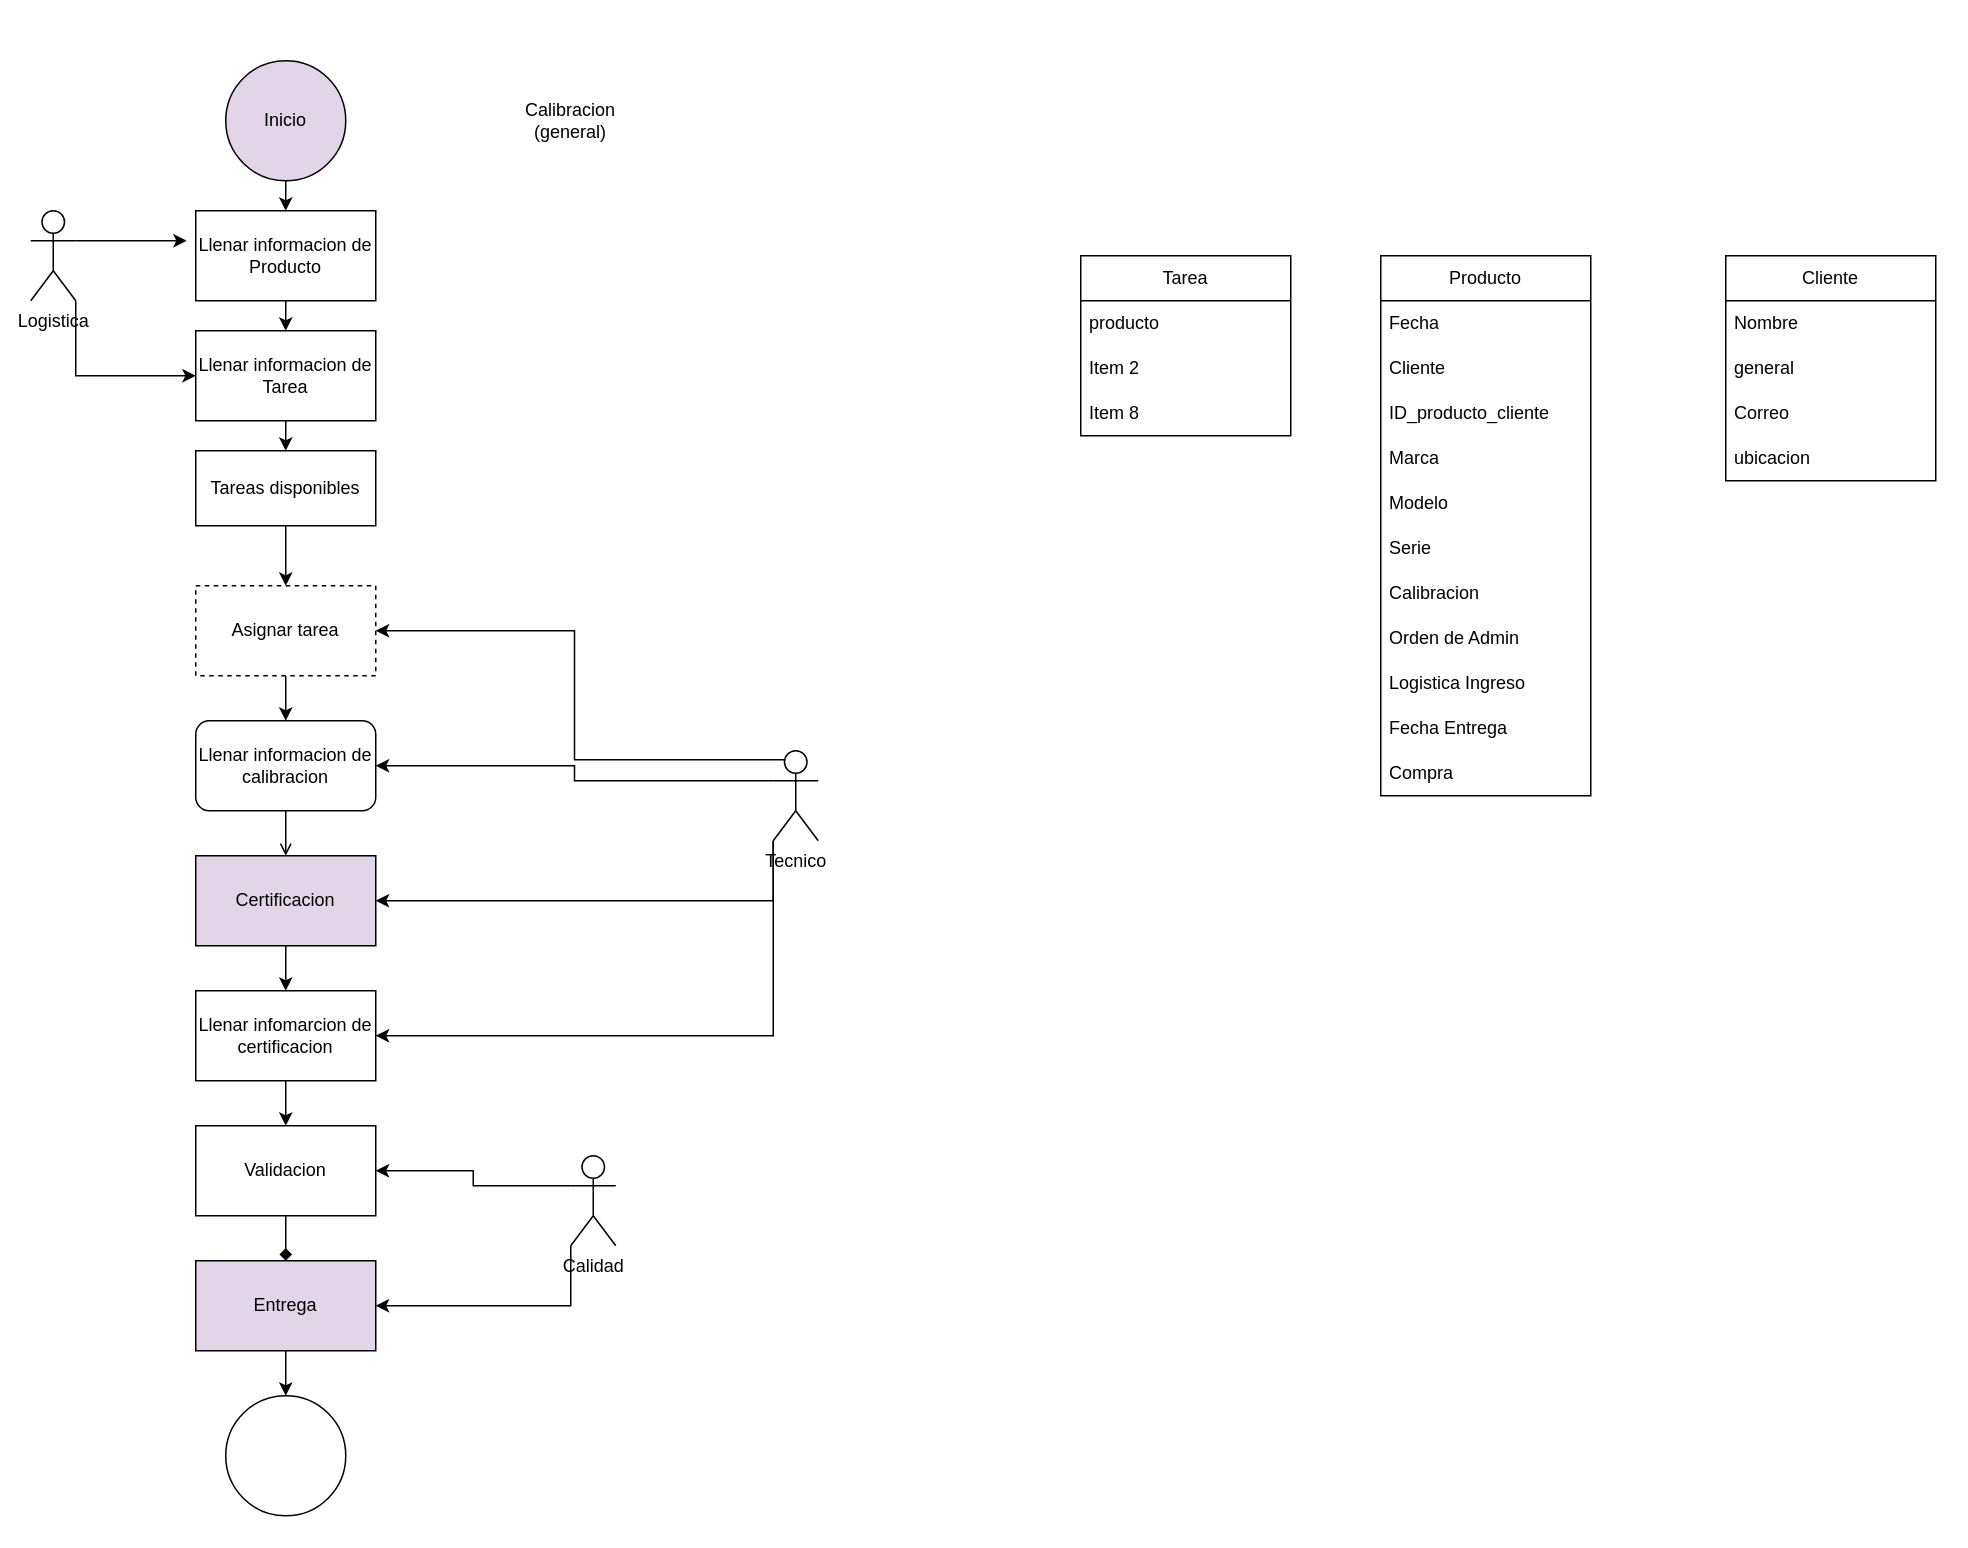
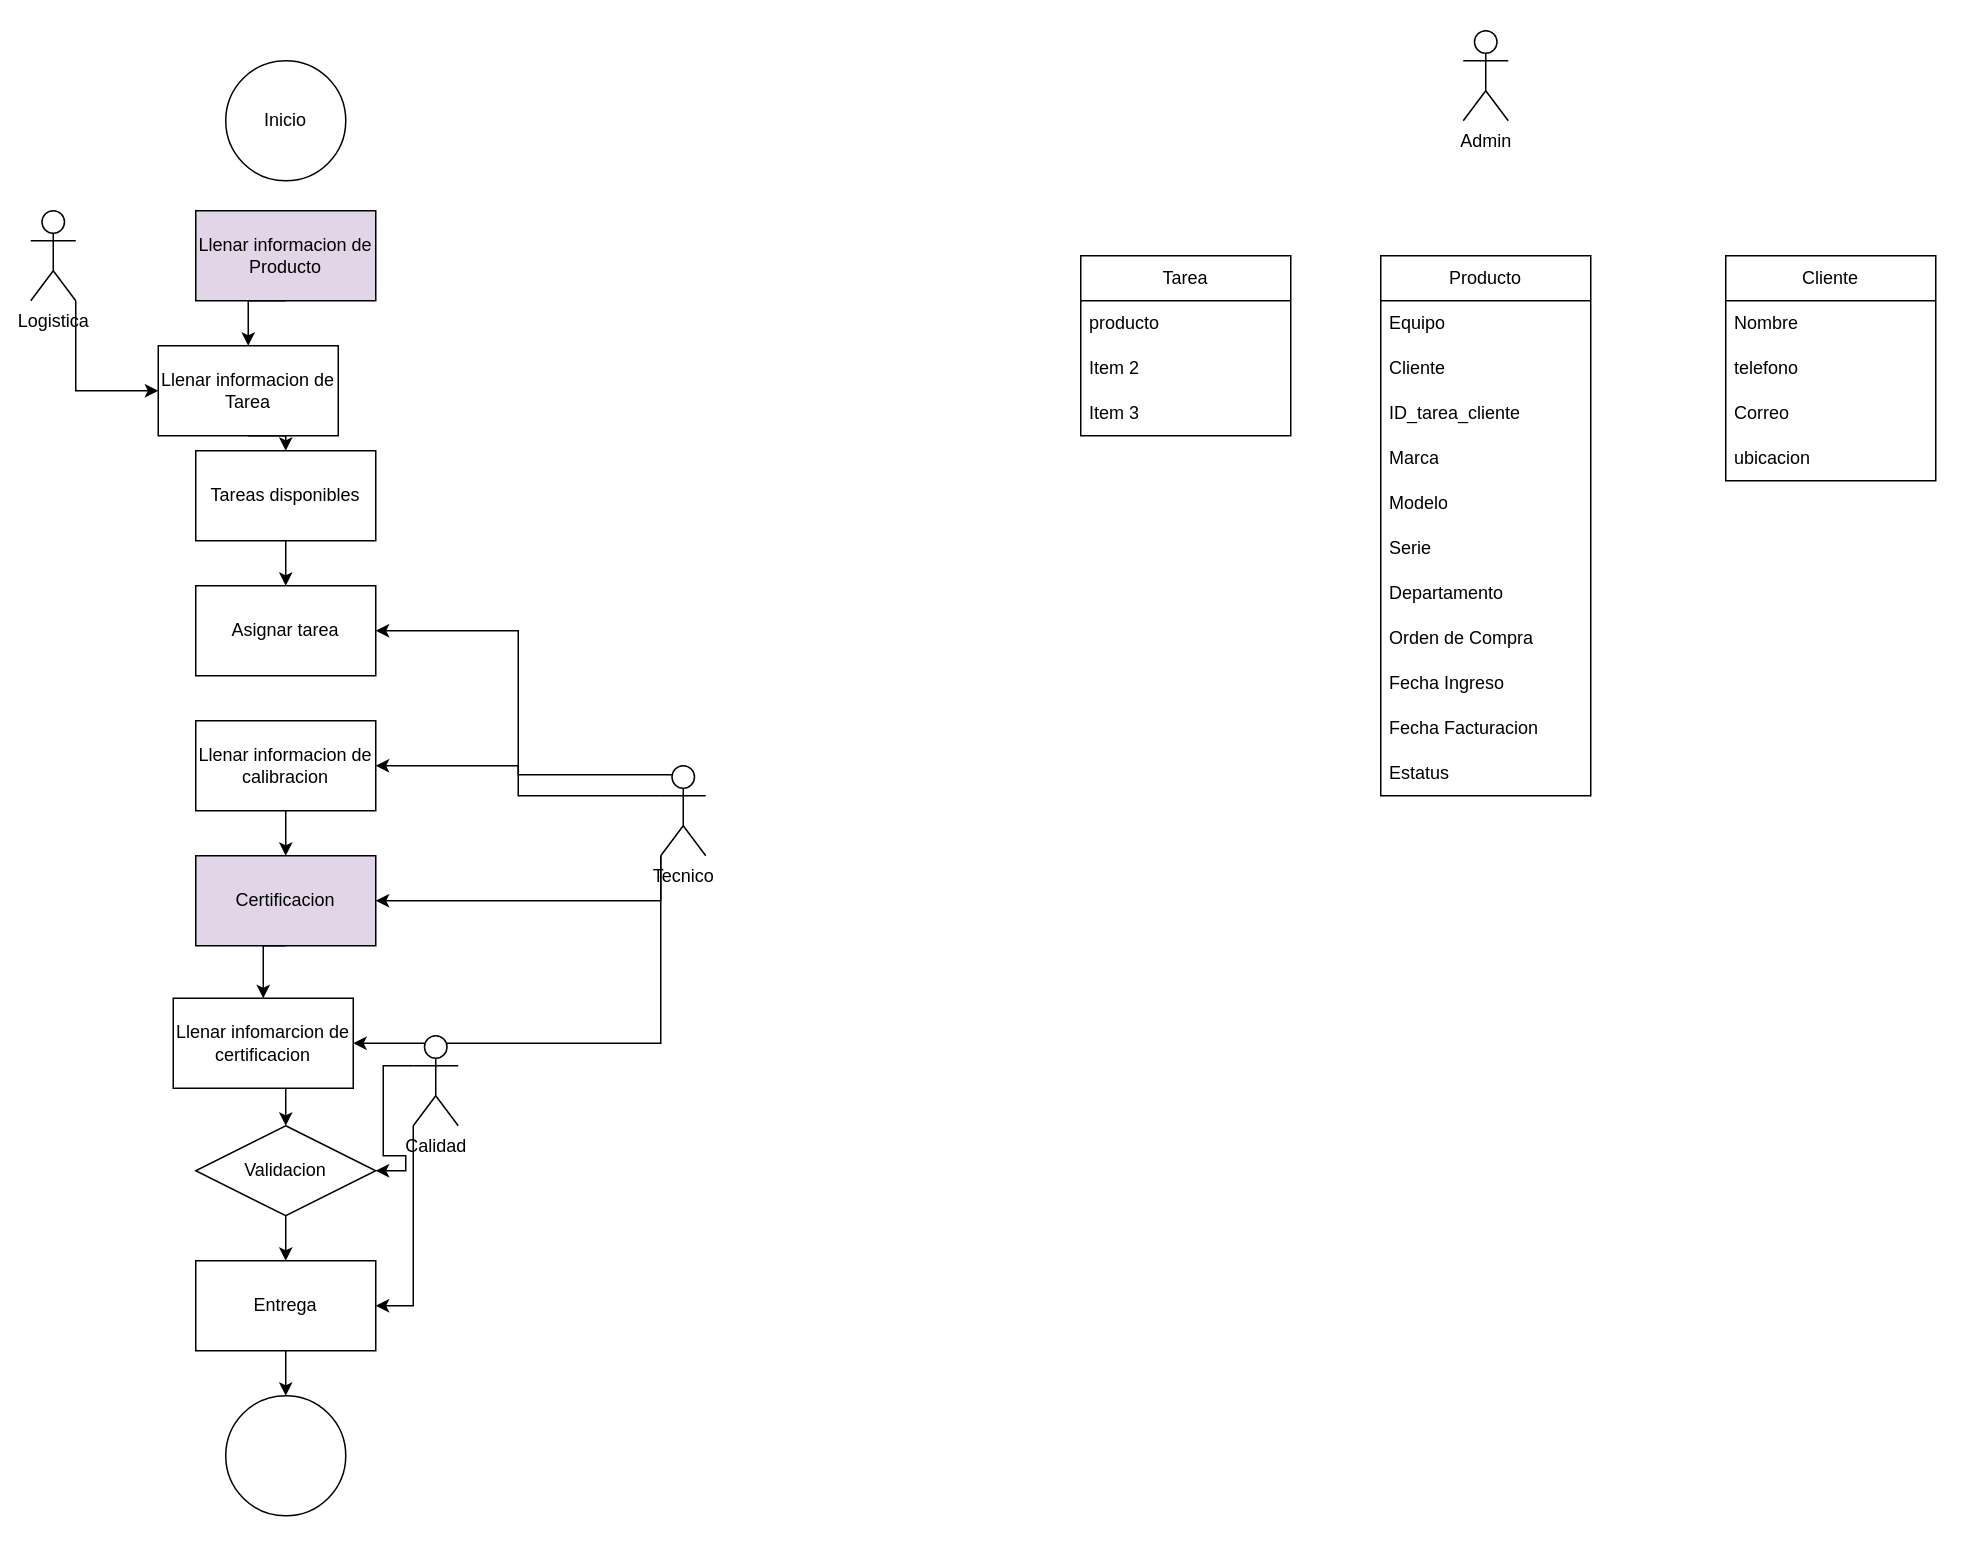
node "Admin": added
node "Inicio": fillcolor #e1d5e7 -> #ffffff
node "Calibracion (general)": removed
edge "Inicio" -> "Llenar informacion de Producto": removed
edge "Logistica" -> "Llenar informacion de Producto": removed
node "Llenar informacion de Producto": fillcolor #ffffff -> #e1d5e7
node "Fecha": label "Fecha" -> "Equipo"
node "general": label "general" -> "telefono"
node "Llenar informacion de Tarea": moved (286, 376) -> (248, 391)
node "Item 8": label "Item 8" -> "Item 3"
node "ID_producto_cliente": label "ID_producto_cliente" -> "ID_tarea_cliente"
node "Tareas disponibles": size 180x75 -> 180x90
node "Calibracion": label "Calibracion" -> "Departamento"
node "Asignar tarea": style dashed -> solid
node "Orden de Admin": label "Orden de Admin" -> "Orden de Compra"
node "Logistica Ingreso": label "Logistica Ingreso" -> "Fecha Ingreso"
edge "Asignar tarea" -> "Llenar informacion de calibracion": removed
node "Fecha Entrega": label "Fecha Entrega" -> "Fecha Facturacion"
node "Llenar informacion de calibracion": shape rounded rectangle -> rectangle
node "Compra": label "Compra" -> "Estatus"
node "Tecnico": moved (796, 796) -> (683, 811)
edge "Llenar informacion de calibracion" -> "Certificacion": arrowhead open -> classic
node "Llenar infomarcion de certificacion": moved (286, 1036) -> (263, 1043)
node "Validacion": shape rectangle -> diamond
node "Calidad": moved (593, 1201) -> (436, 1081)
edge "Validacion" -> "Entrega": arrowhead diamond -> classic
node "Entrega": fillcolor #e1d5e7 -> #ffffff
